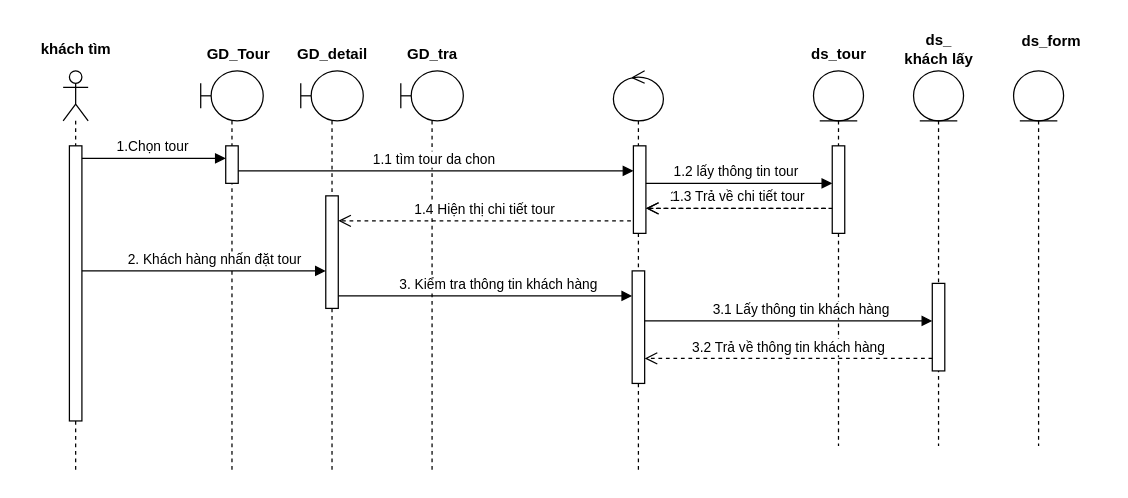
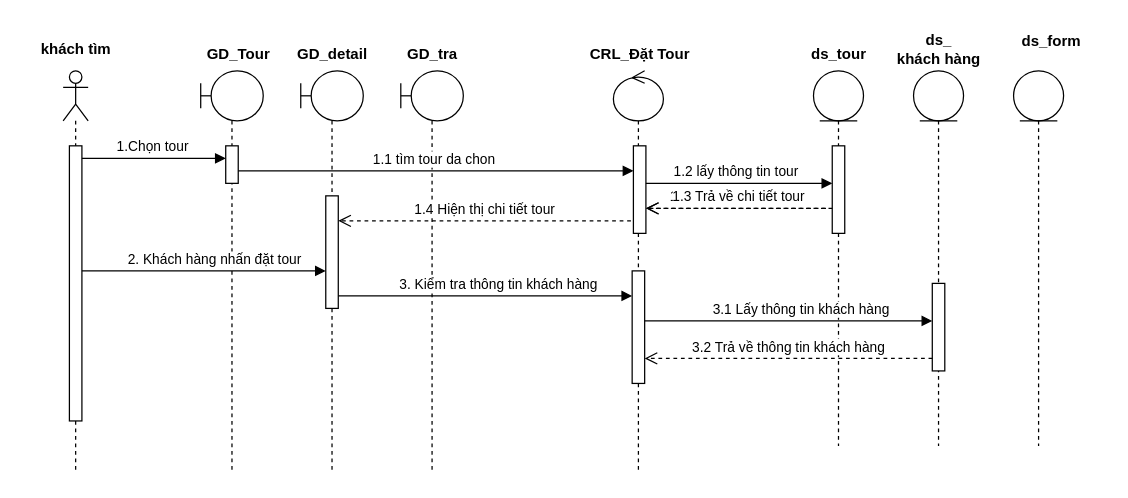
node "ds_ khách lấy": label "ds_ khách lấy" -> "ds_ khách hàng"
node "CRL_Đặt Tour": added
